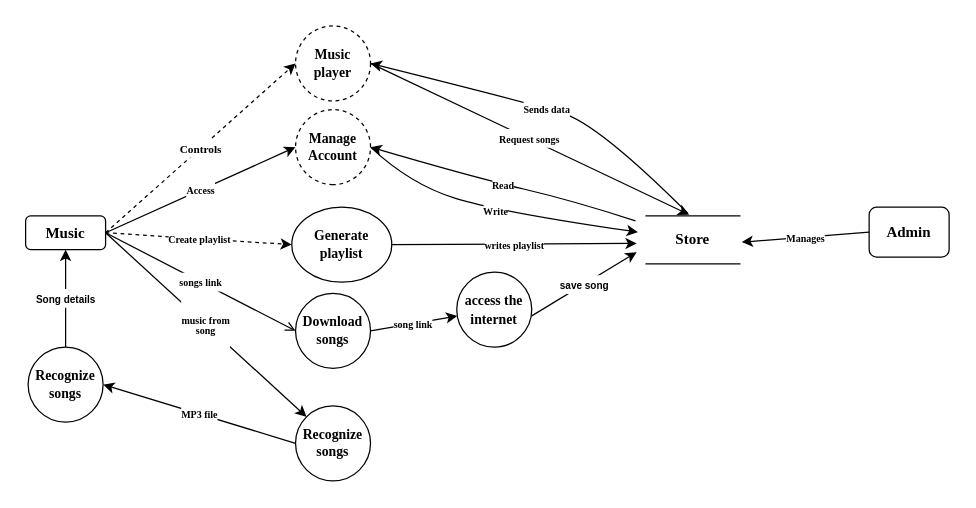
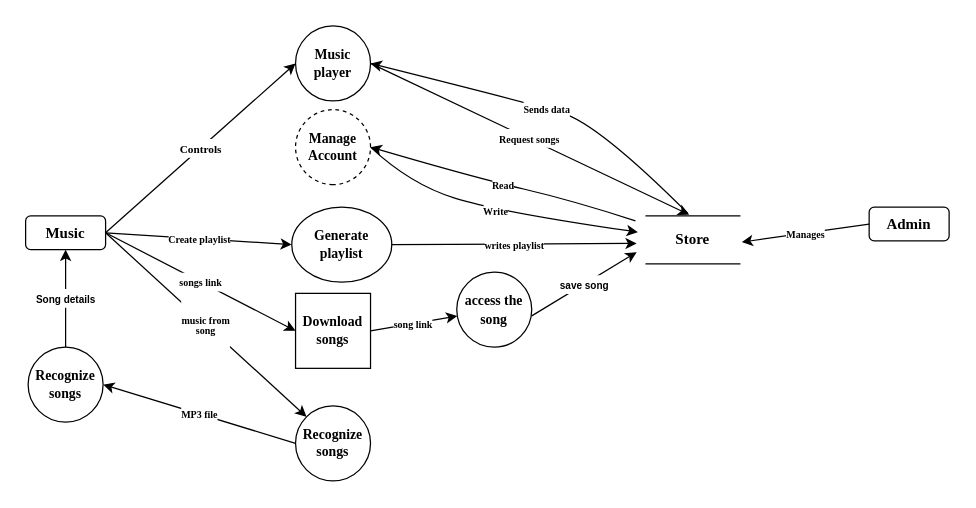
node "Music player": style dashed -> solid
edge "Music" -> "Manage Account": removed, label "Access"
edge "Music" -> "Music player": style dashed -> solid
node "Admin": size 80x50 -> 80x34
edge "Music" -> "Generate playlist": style dashed -> solid
node "access the internet": label "access the internet" -> "access the song"
edge "Music" -> "Download songs": arrowhead open -> classic
node "Download songs": shape ellipse -> rectangle
